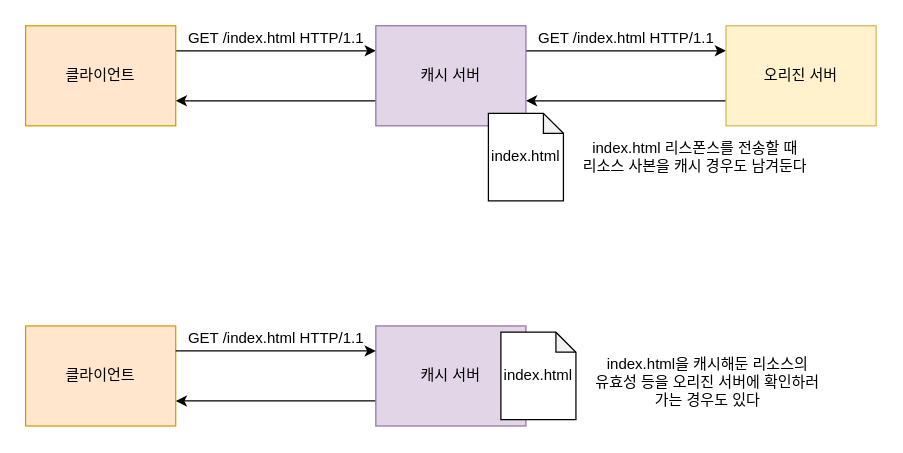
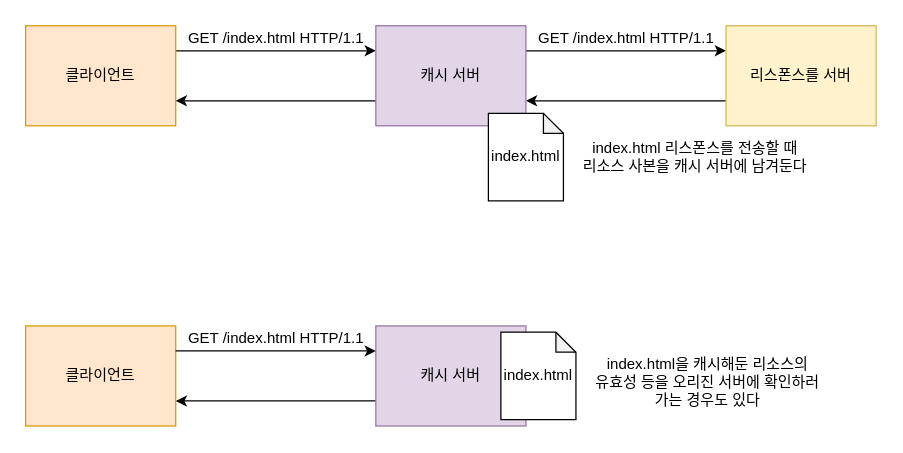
node "오리진 서버": label "오리진 서버" -> "리스폰스를 서버"
node "index.html 리스폰스를 전송할 때 리소스 사본을 캐시 경우도 남겨둔다": label "index.html 리스폰스를 전송할 때 리소스 사본을 캐시 경우도 남겨둔다" -> "index.html 리스폰스를 전송할 때 리소스 사본을 캐시 서버에 남겨둔다"
